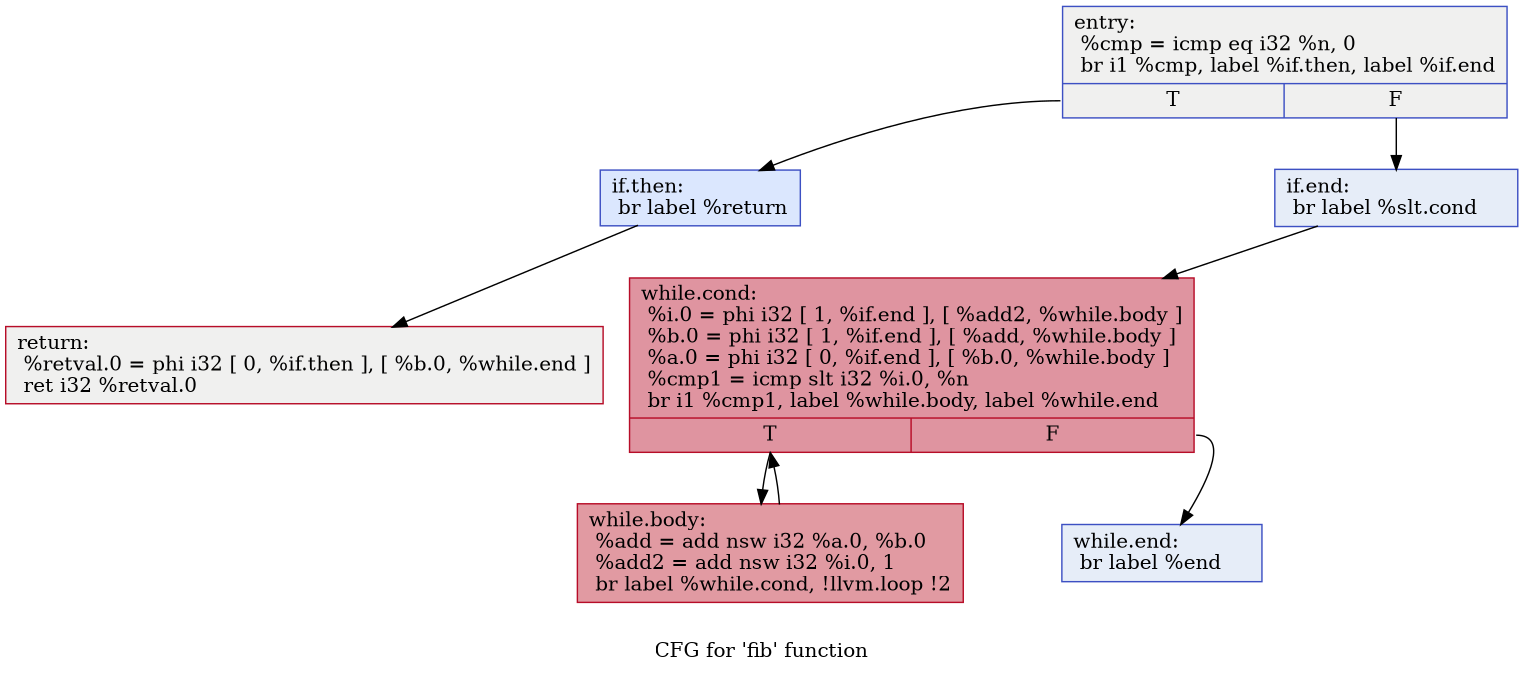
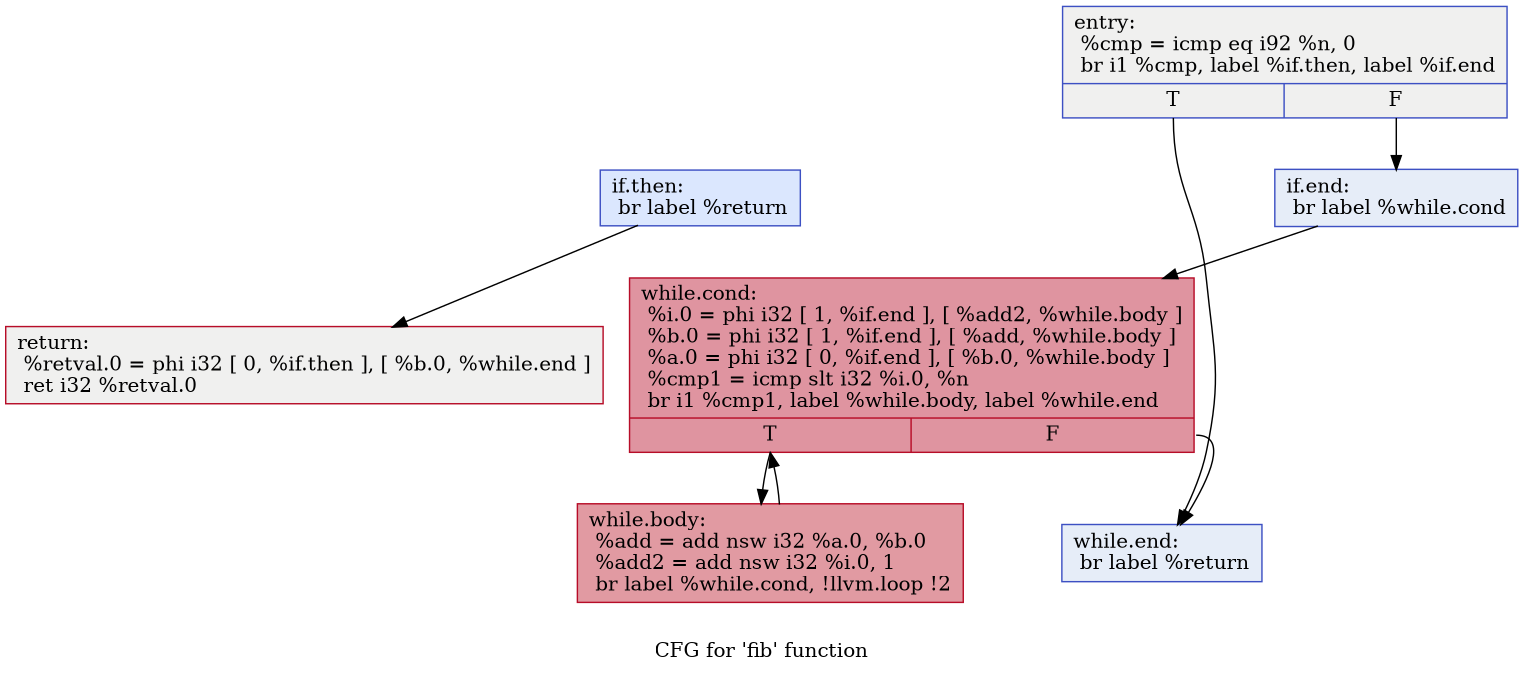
node "entry:": text "%cmp = icmp eq i32 %n, 0" -> "%cmp = icmp eq i92 %n, 0"
edge "entry:" -> "if.then:": now "entry:" -> "while.end:"
node "if.end:": text "br label %slt.cond" -> "br label %while.cond"
node "while.end:": text "br label %end" -> "br label %return"
